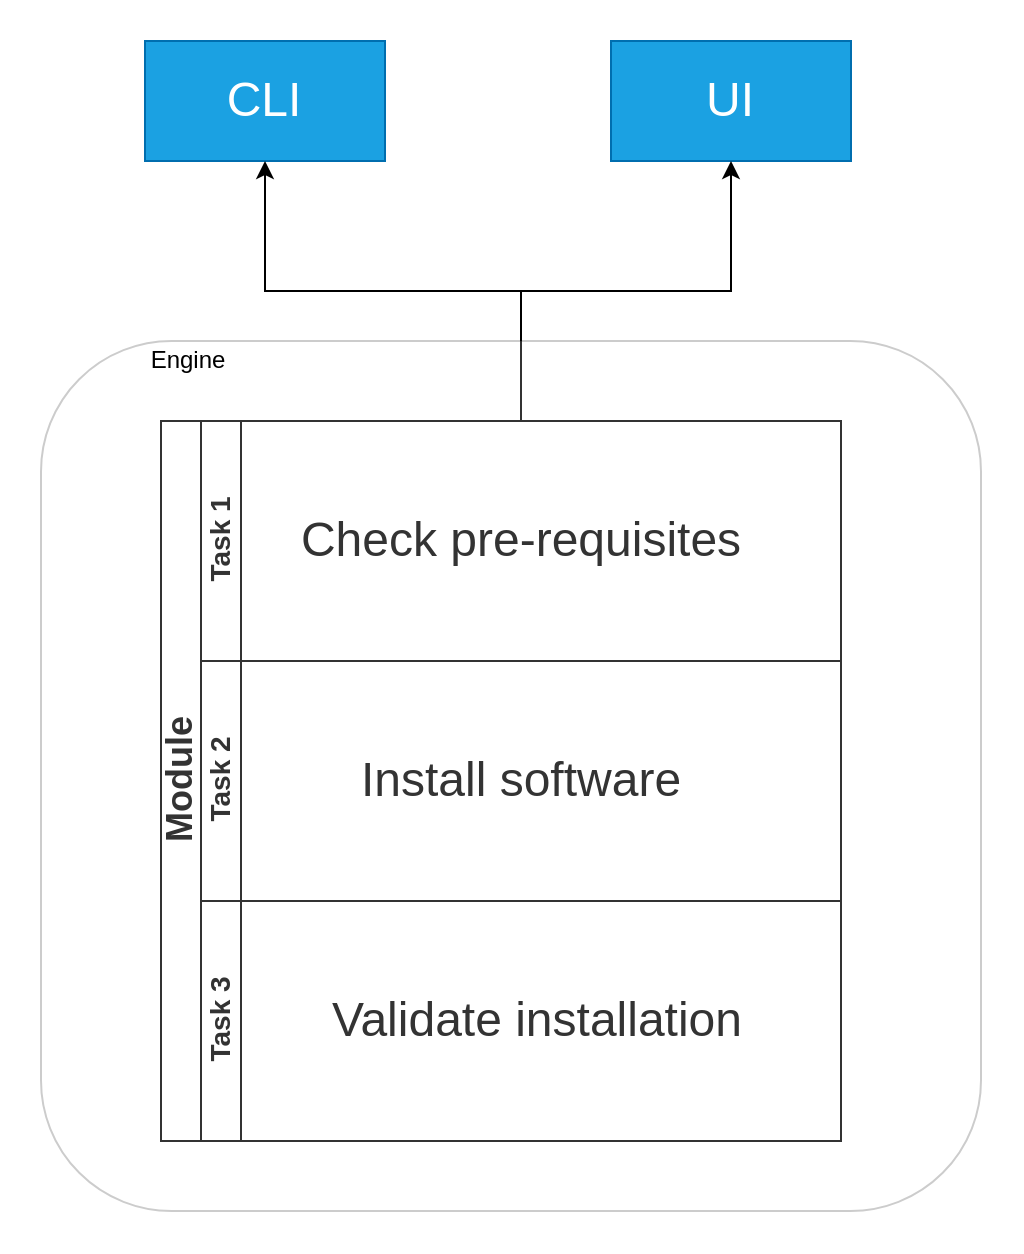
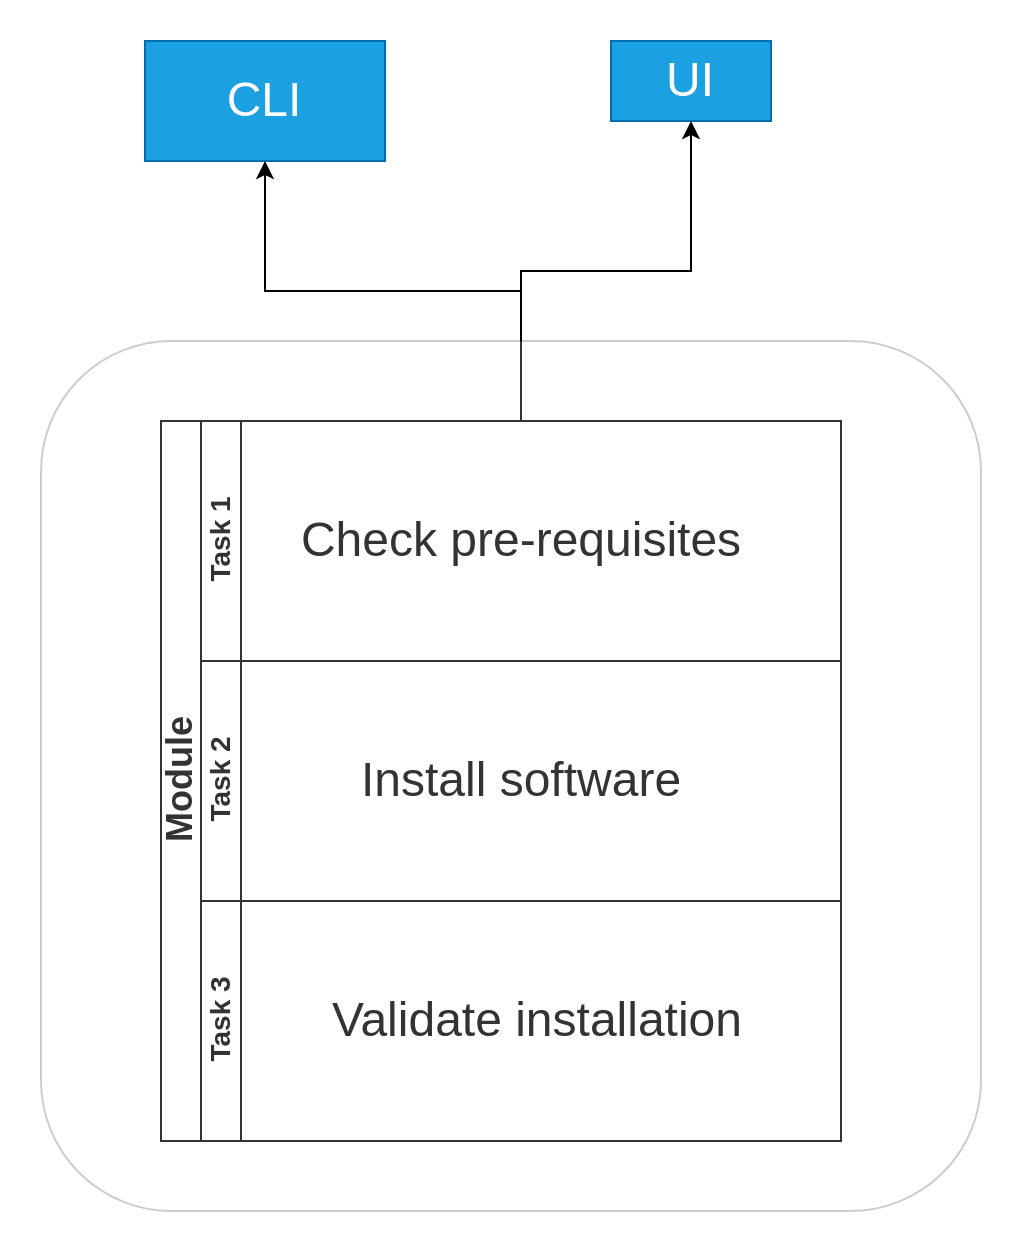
node "UI": size 240x120 -> 160x80
node "Engine": removed
